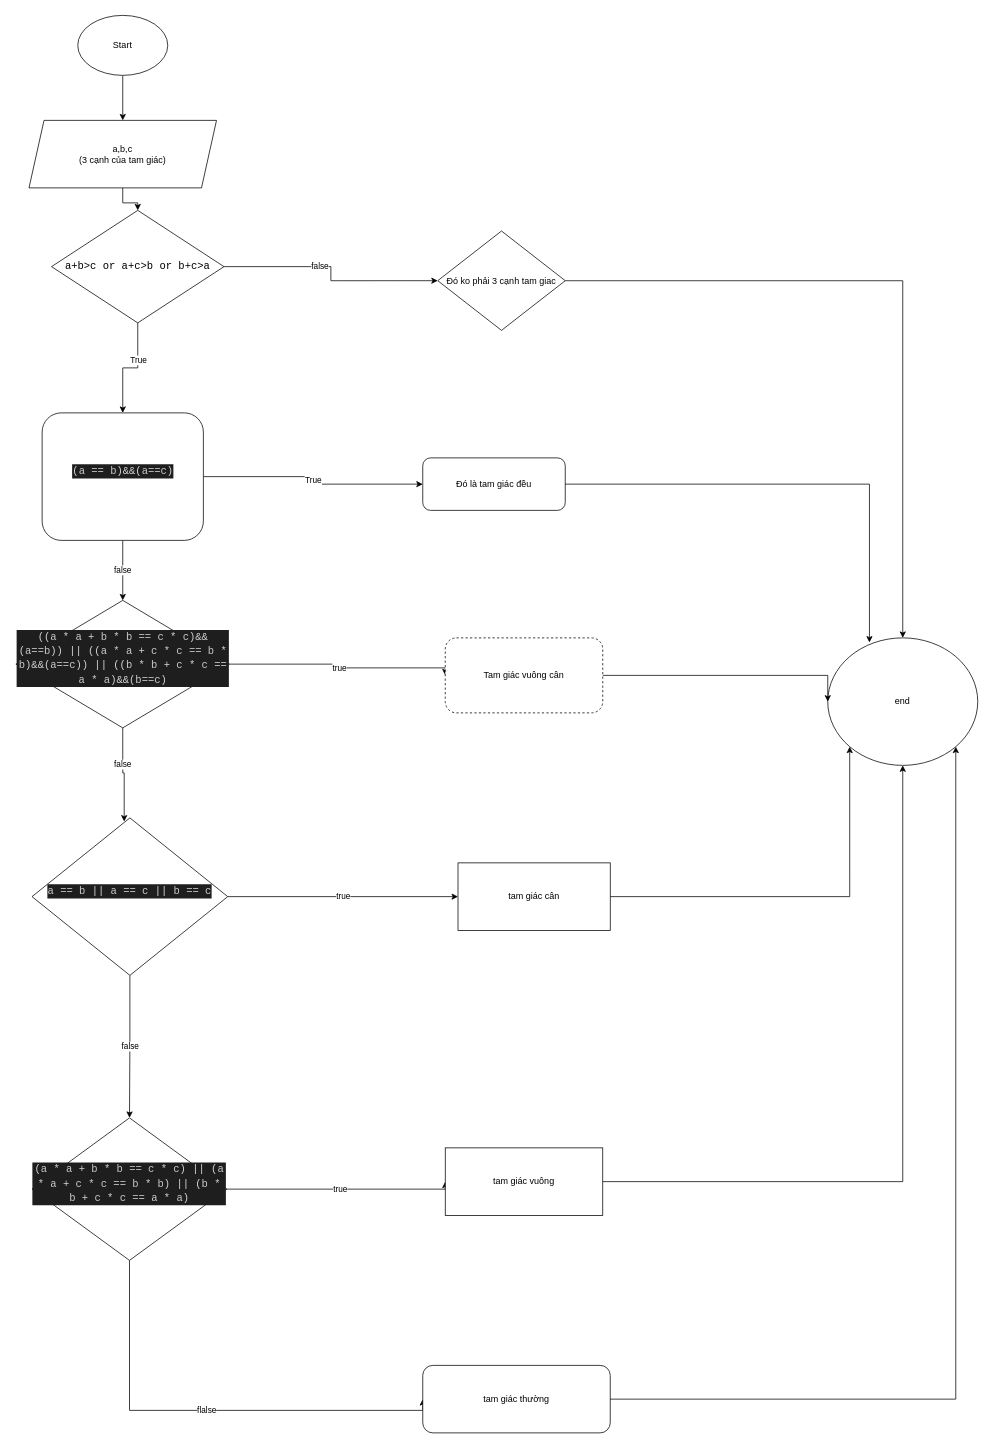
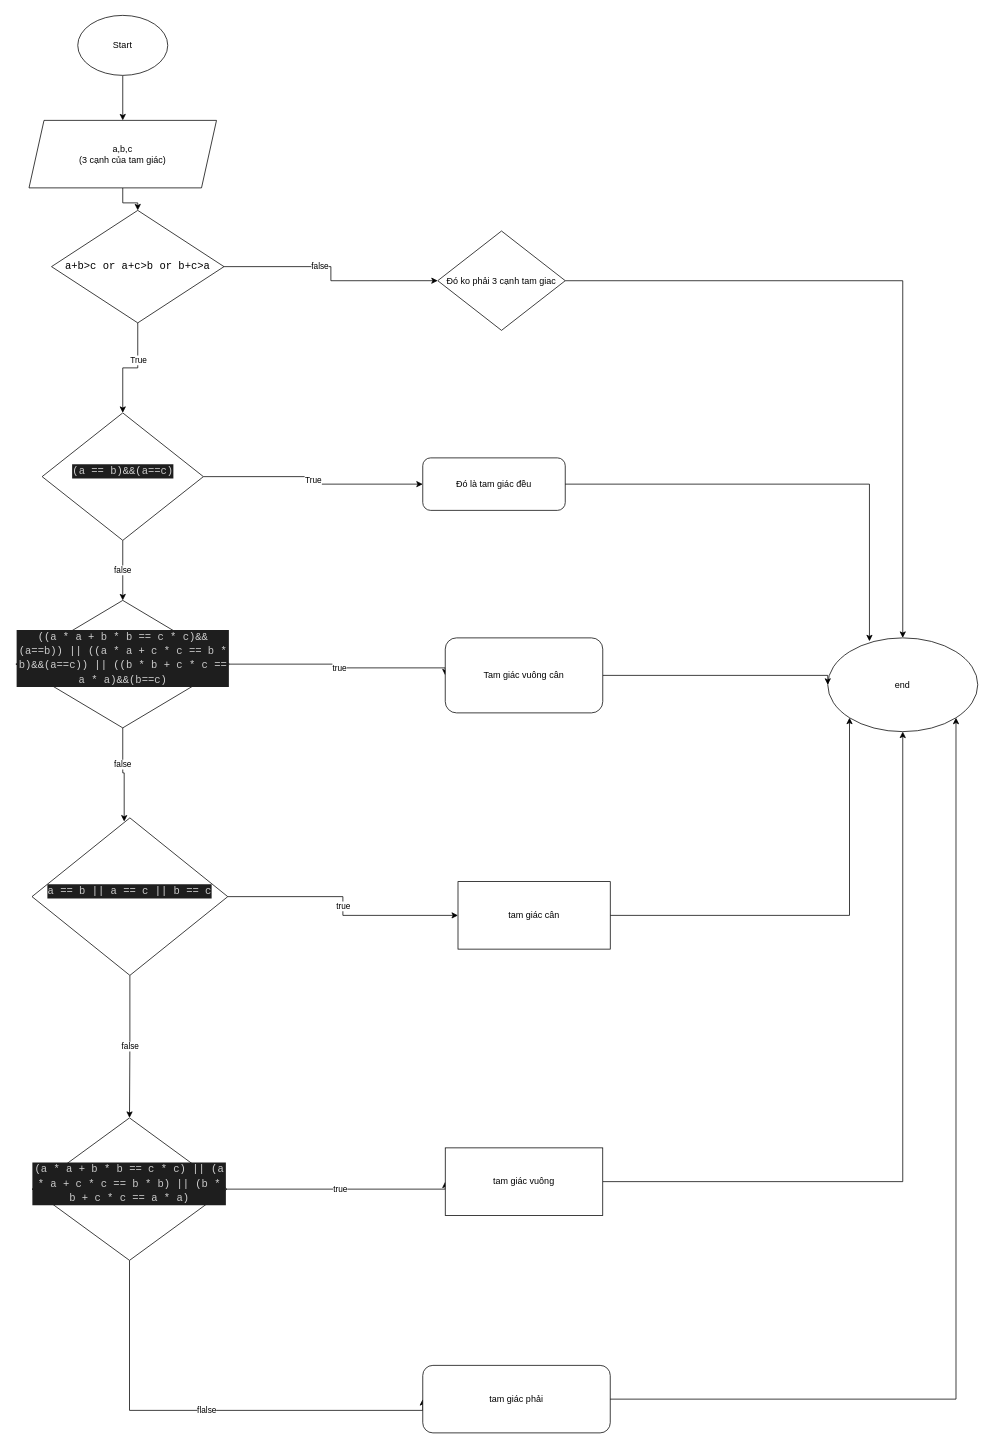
node "(a == b)&&(a==c)": shape rounded rectangle -> diamond
node "Tam giác vuông cân": style dashed -> solid
node "end": size 150x128 -> 150x94
node "tam giác cân": moved (534, 897) -> (534, 915)
node "tam giác thường": label "tam giác thường" -> "tam giác phải"
